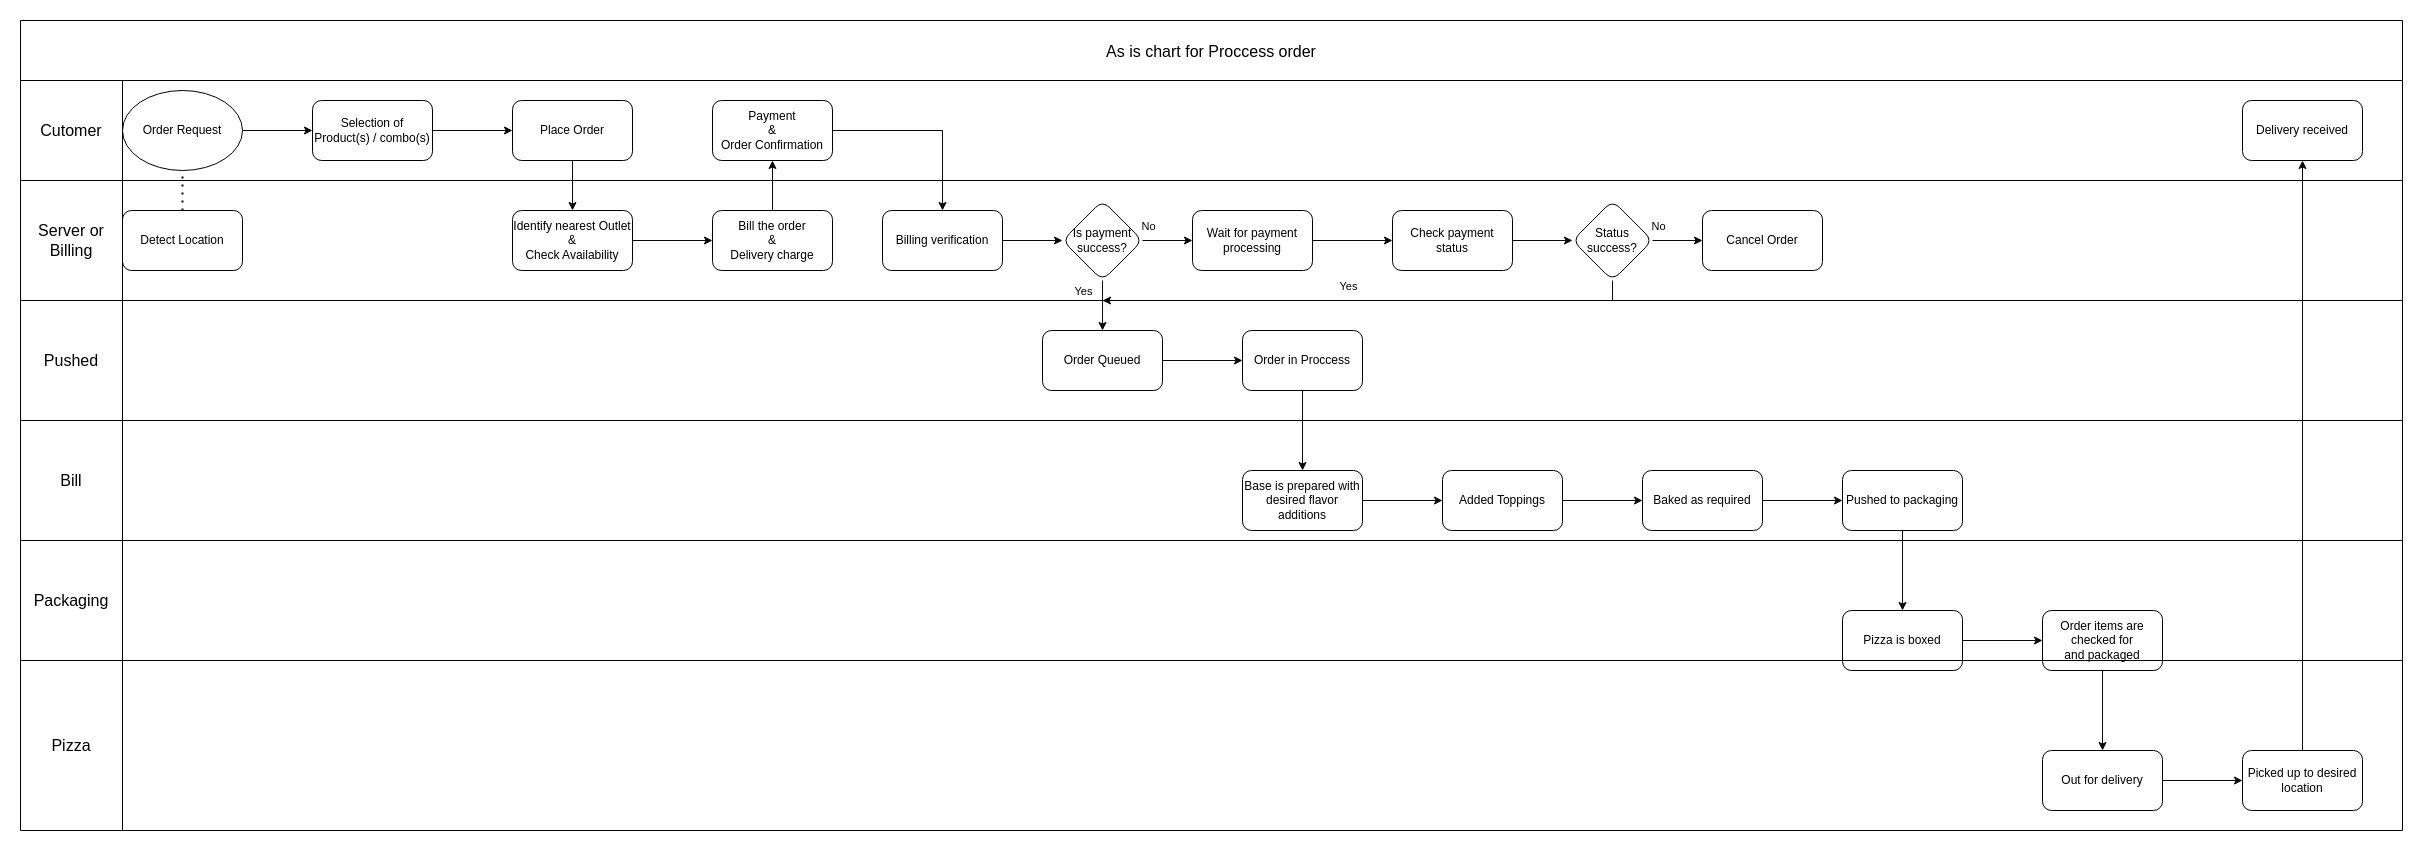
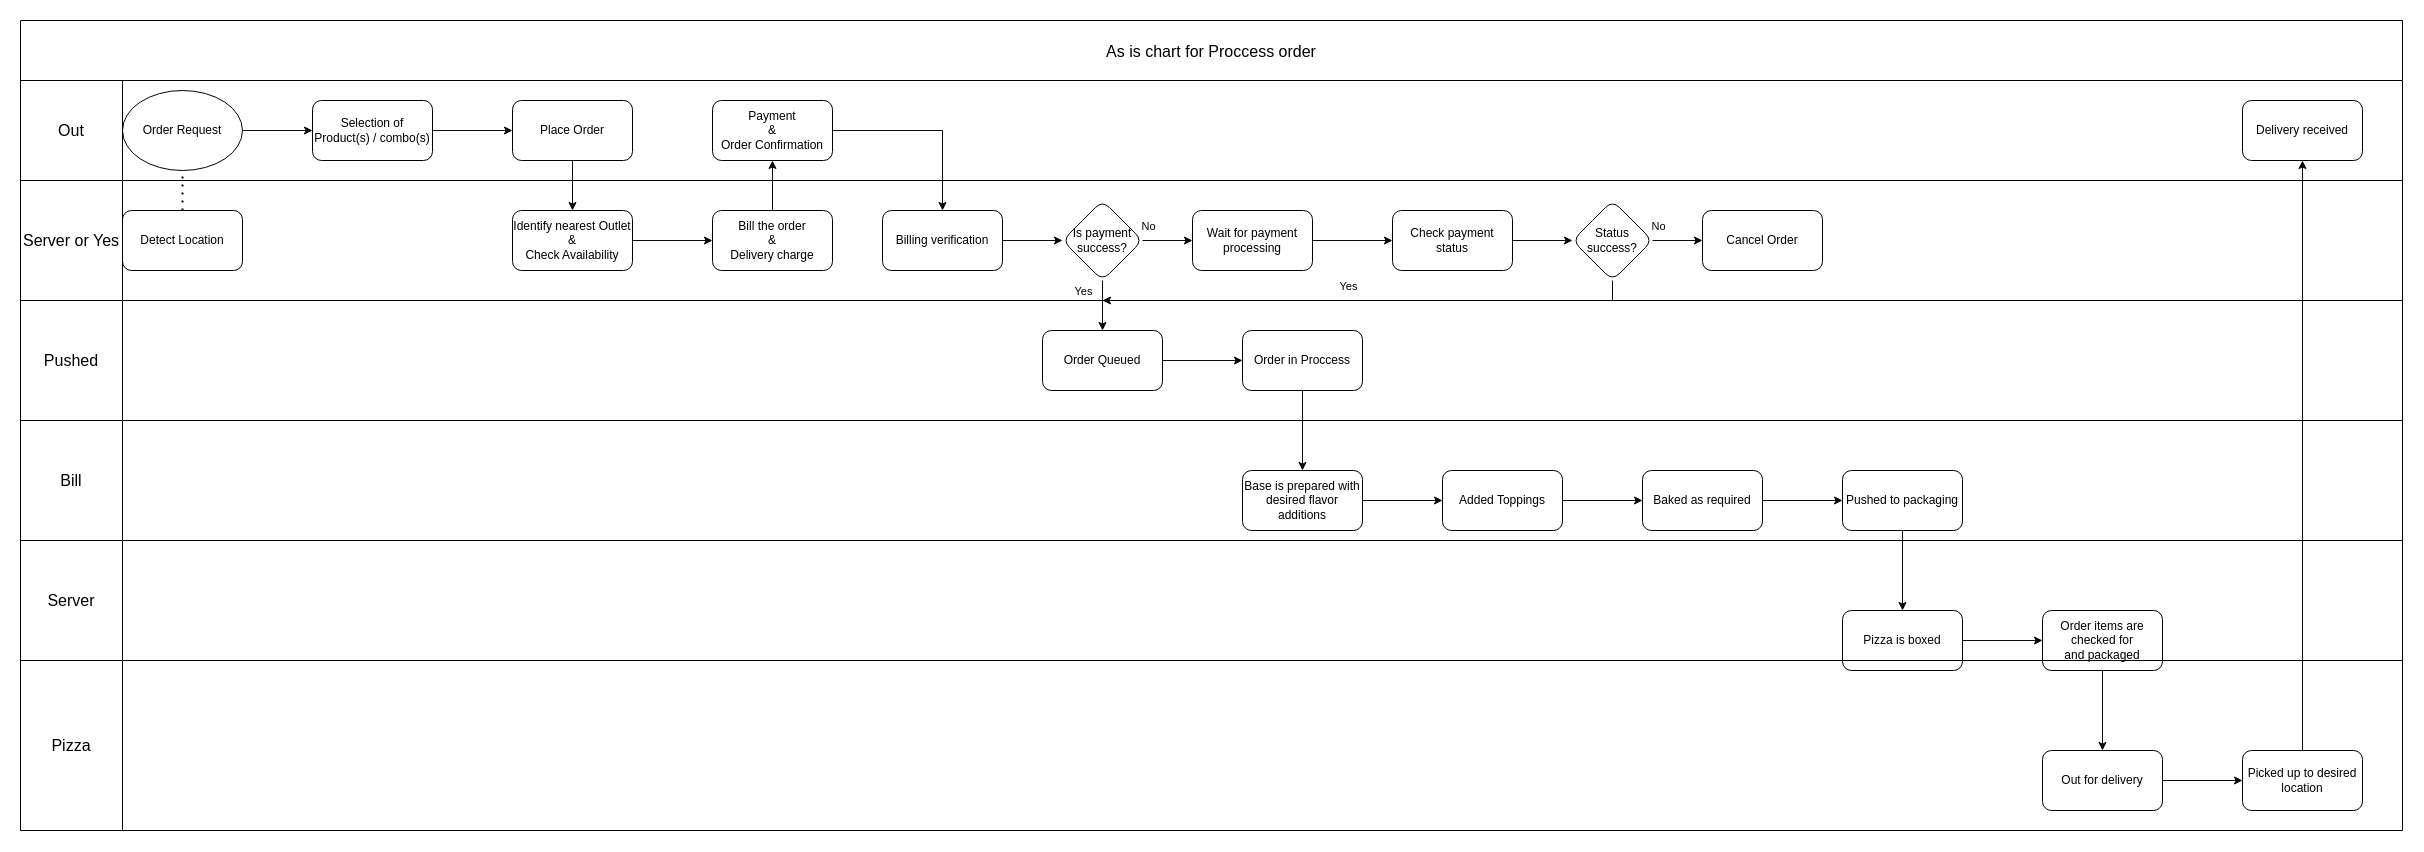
node "Cutomer": label "Cutomer" -> "Out"
node "Server or Billing": label "Server or Billing" -> "Server or Yes"
node "Packaging": label "Packaging" -> "Server"
